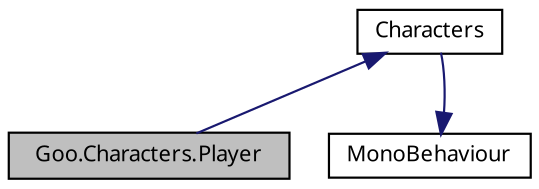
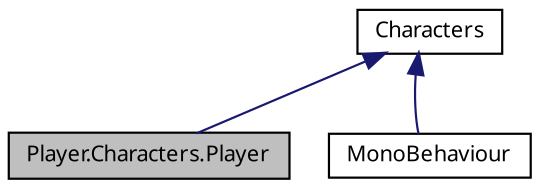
edge "Characters" -> "MonoBehaviour": reversed
node "Goo.Characters.Player": label "Goo.Characters.Player" -> "Player.Characters.Player"
